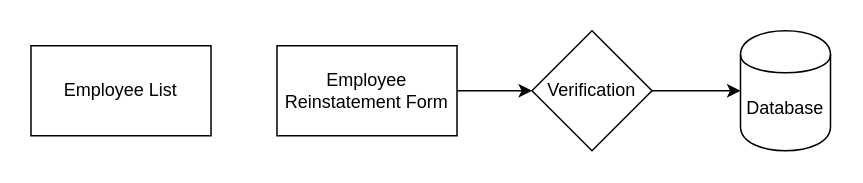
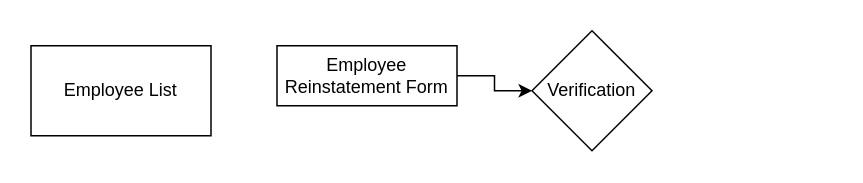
node "Employee Reinstatement Form": size 180x90 -> 180x60
edge "Verification" -> "Database": removed
node "Database": removed
